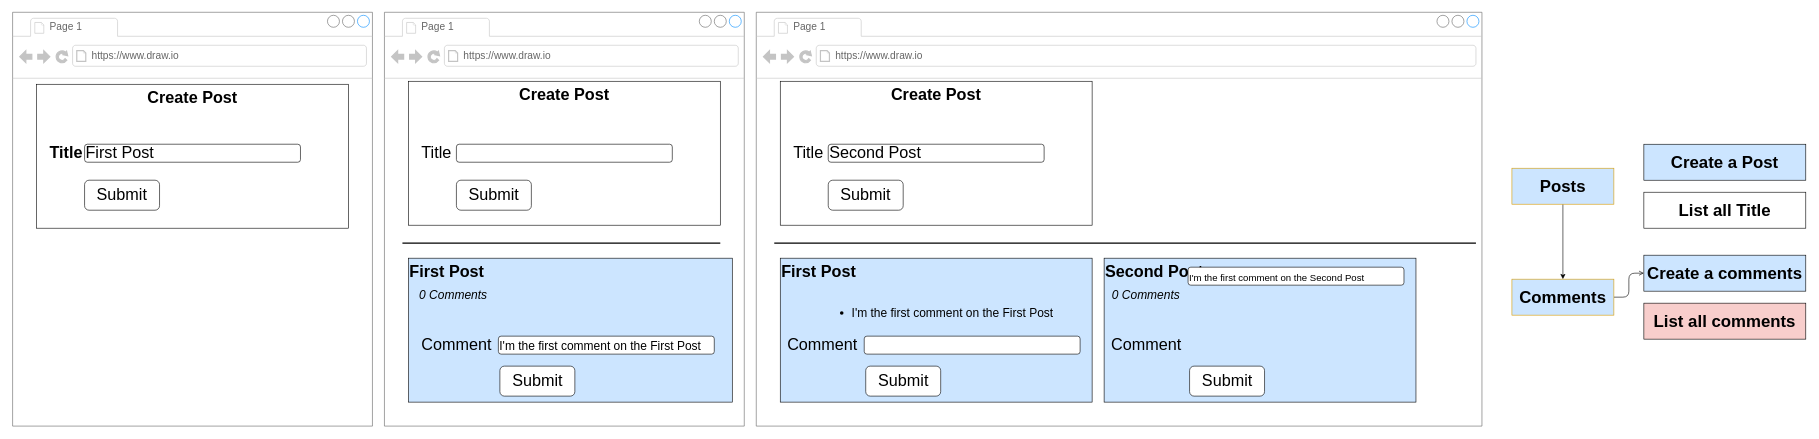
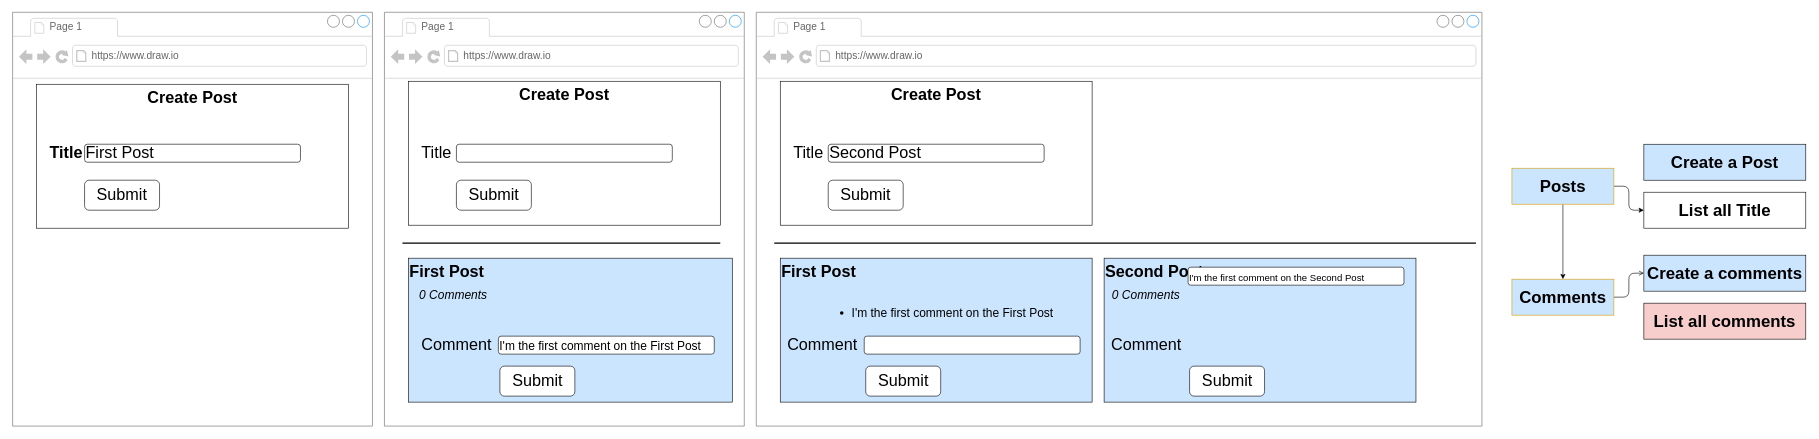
edge "Posts" -> "List all Title": added
